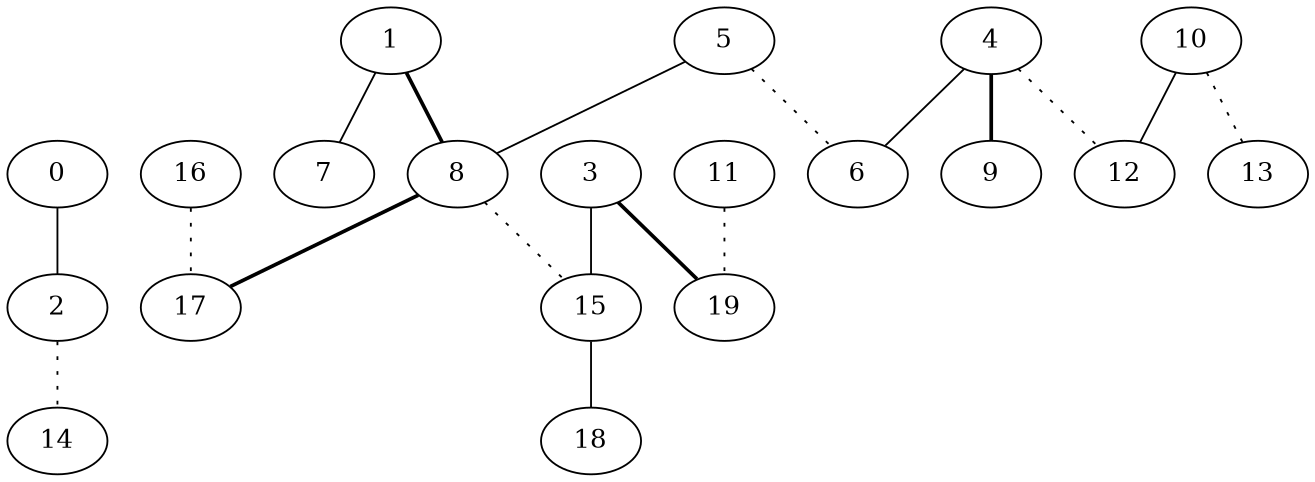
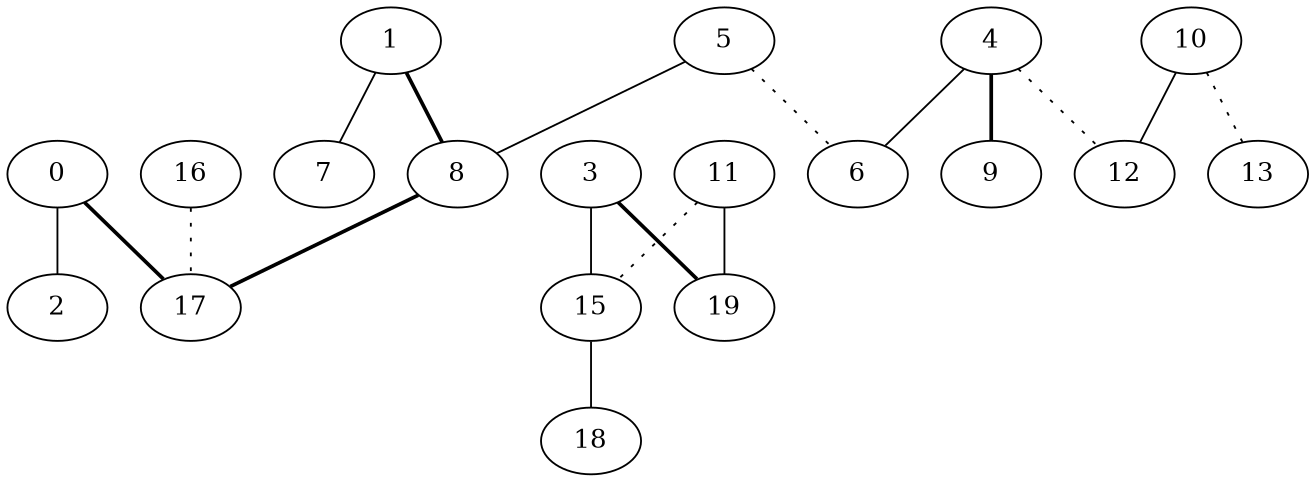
edge "0" -- "17": added
edge "8" -- "15": now "11" -- "15"
edge "11" -- "19": style dotted -> solid
node "14": removed
